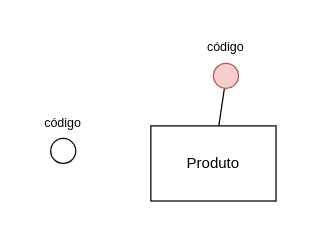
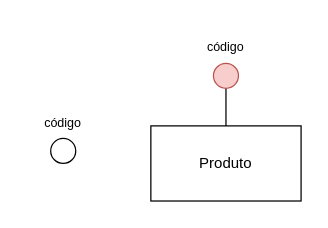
node "Produto": size 125x75 -> 150x75
